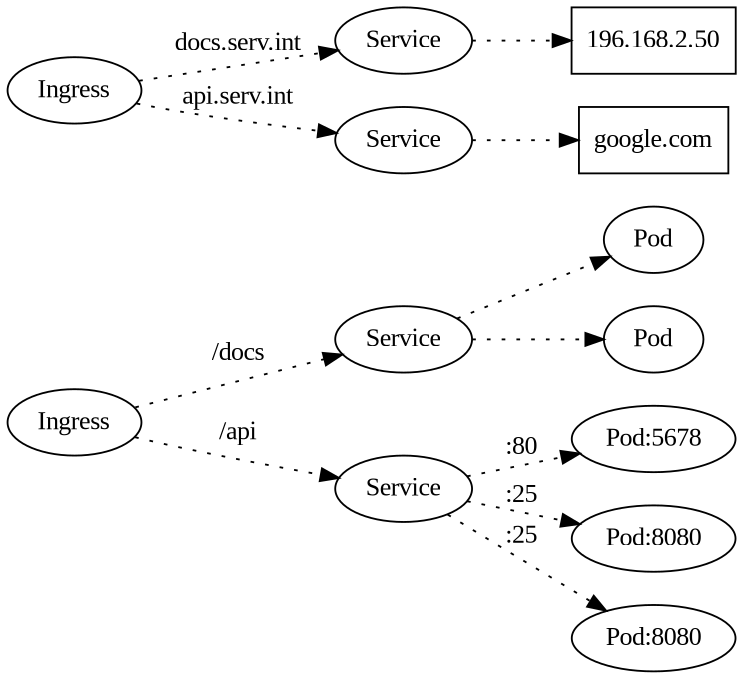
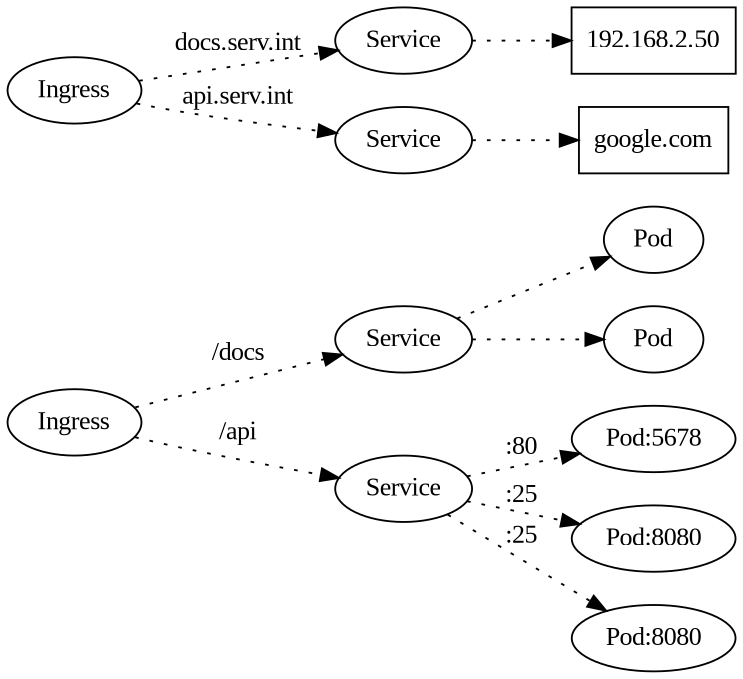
node "196.168.2.50": label "196.168.2.50" -> "192.168.2.50"
